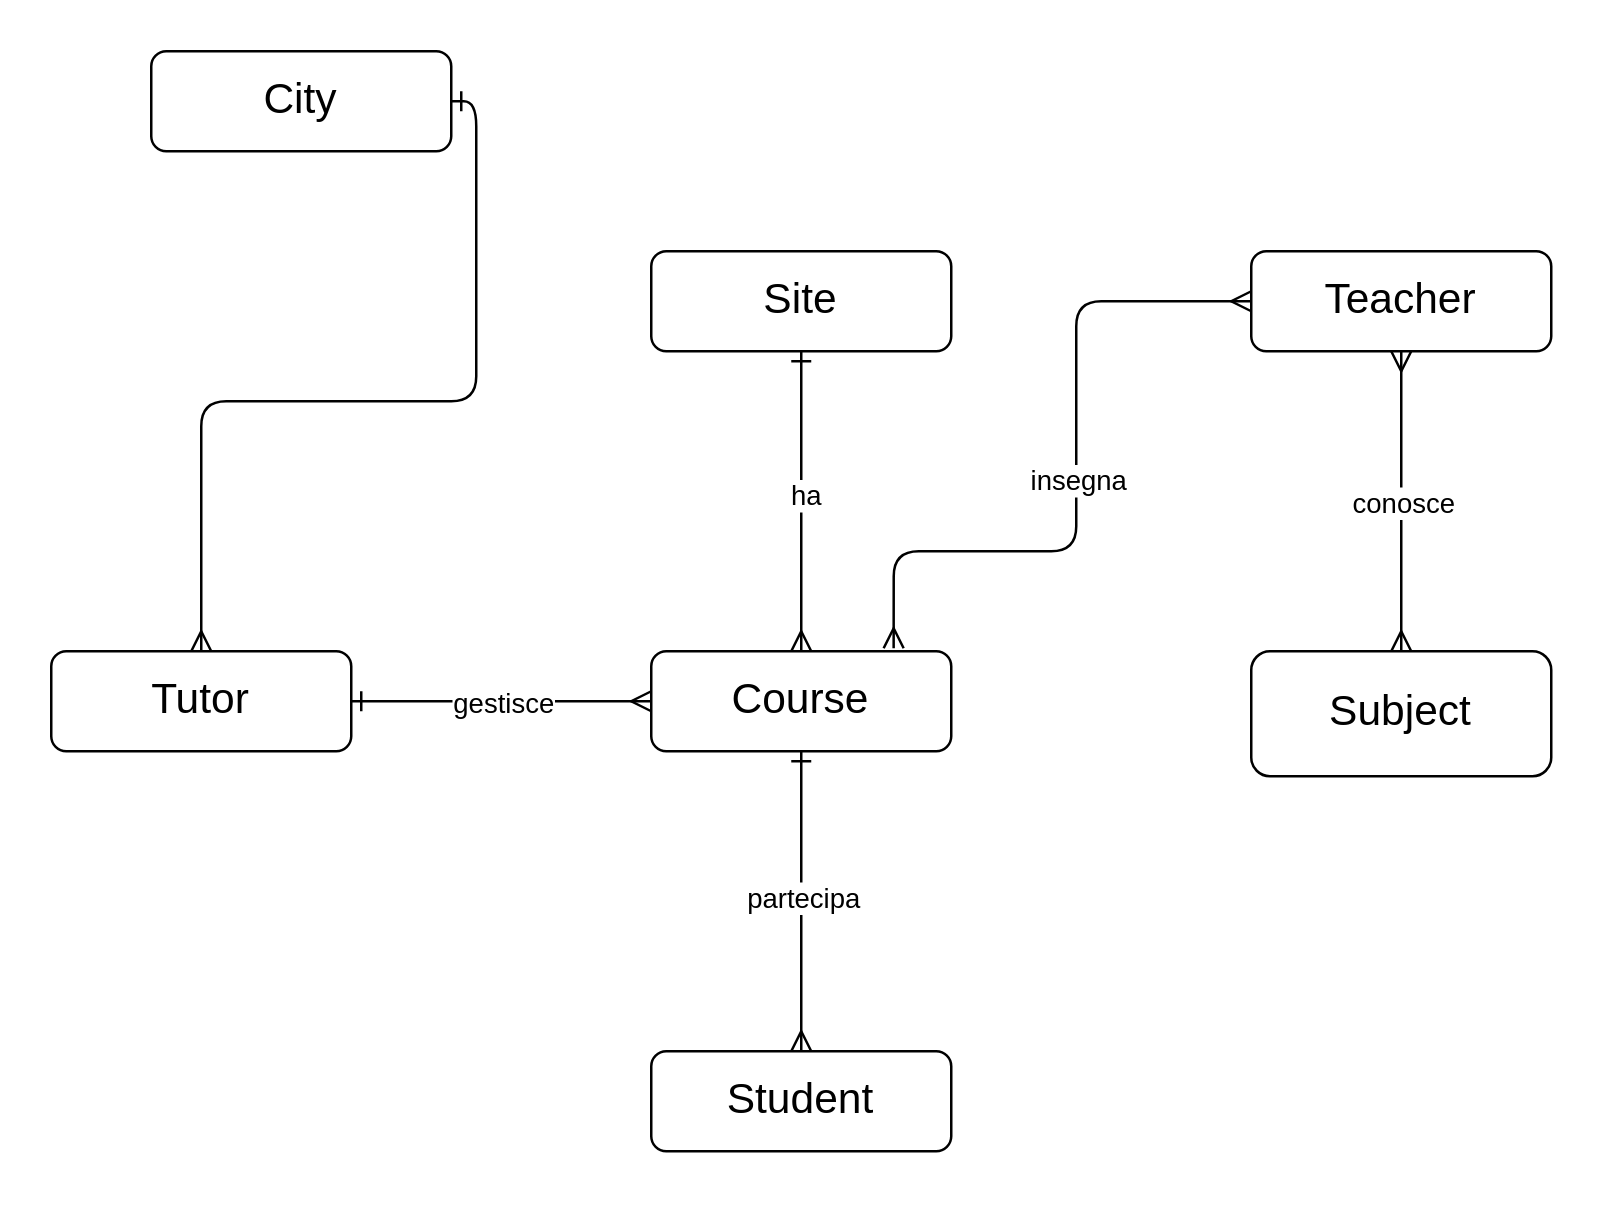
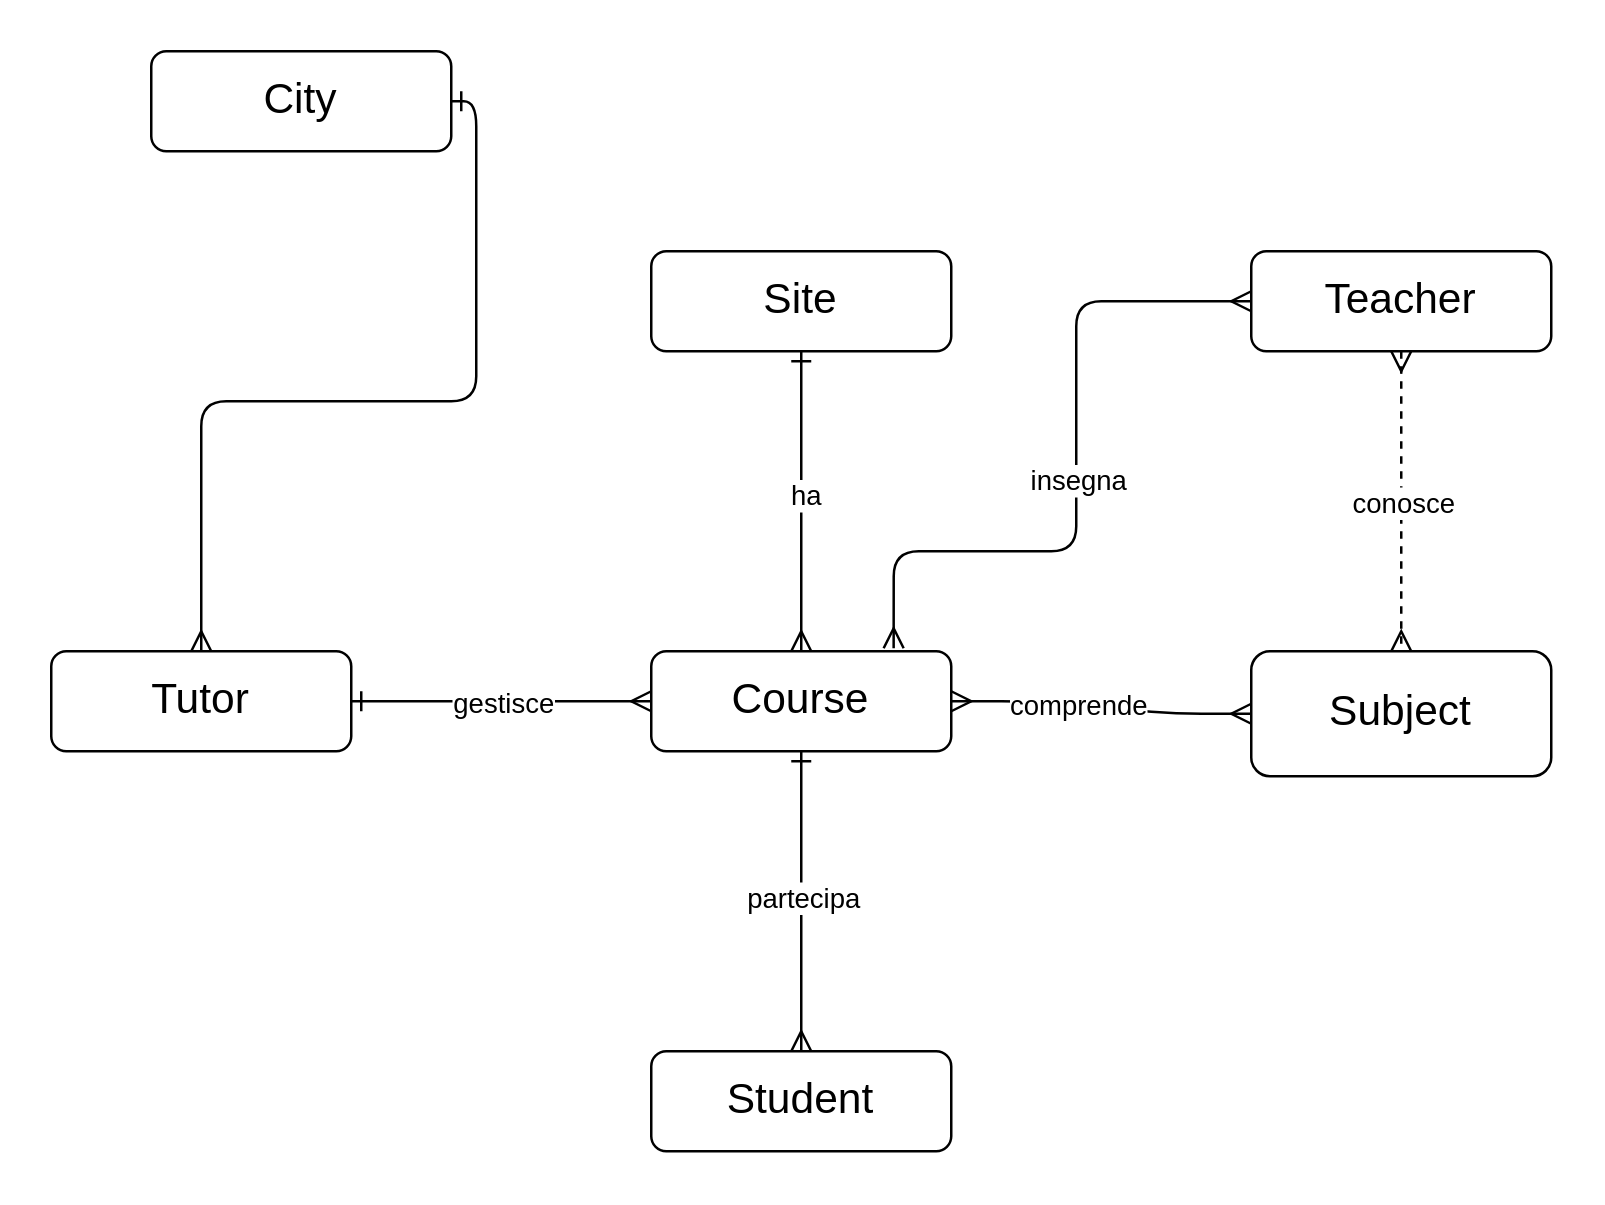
edge "Teacher" -- "Subject": style solid -> dashed
edge "Course" -- "Subject": added, label "comprende"
